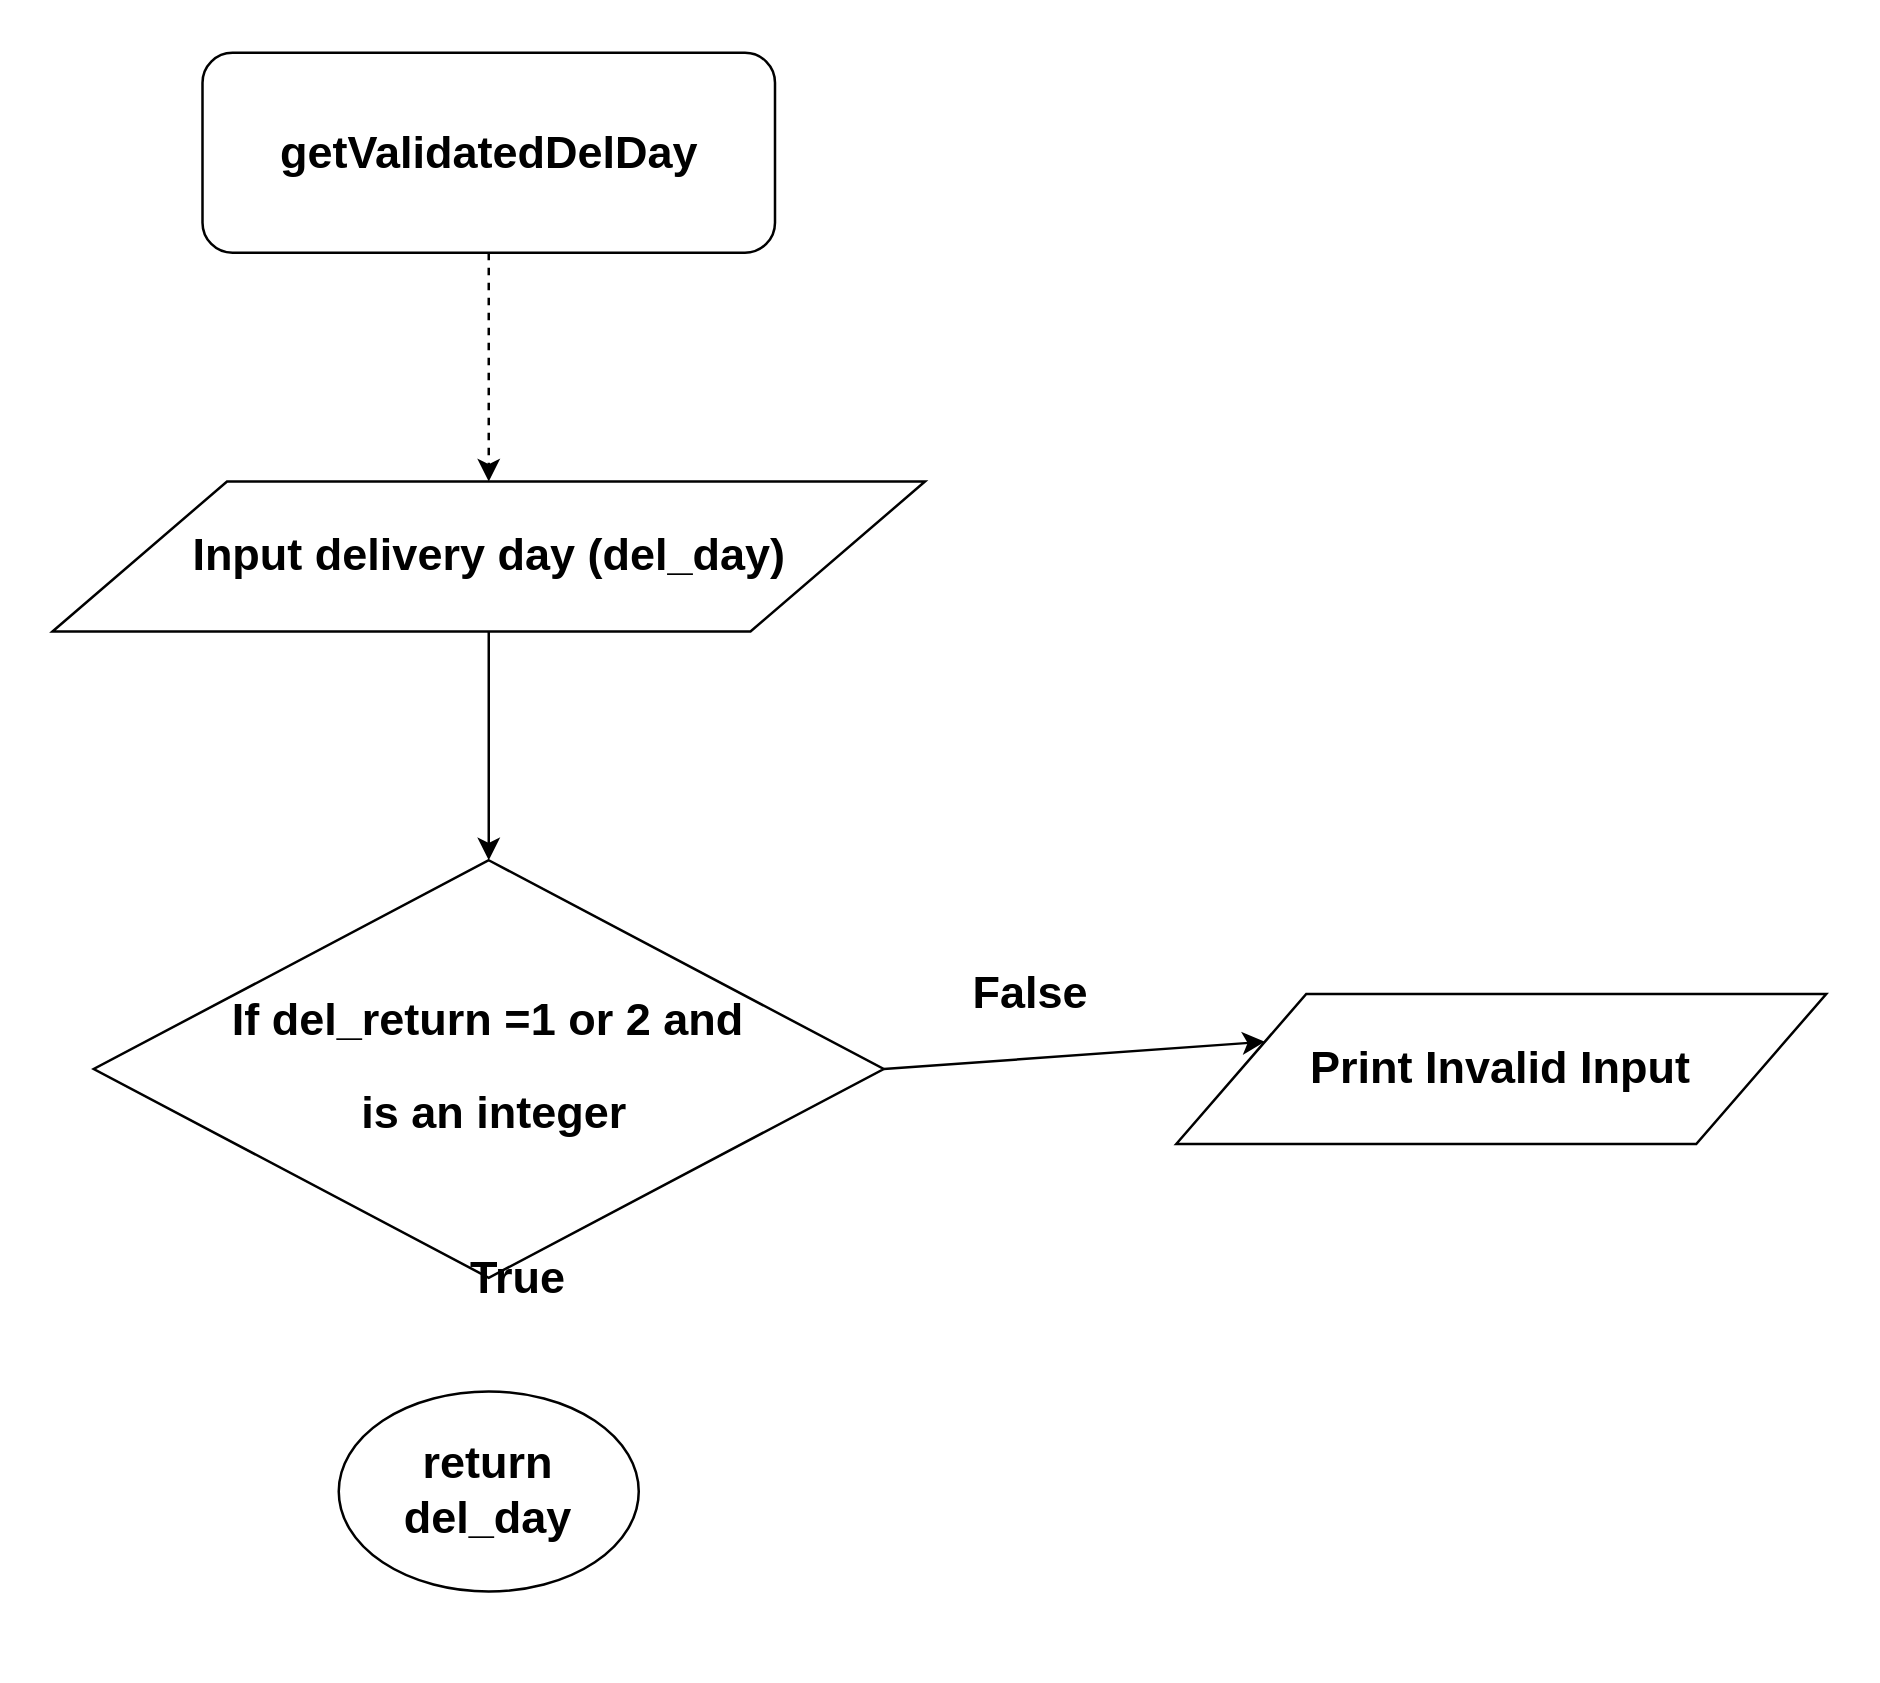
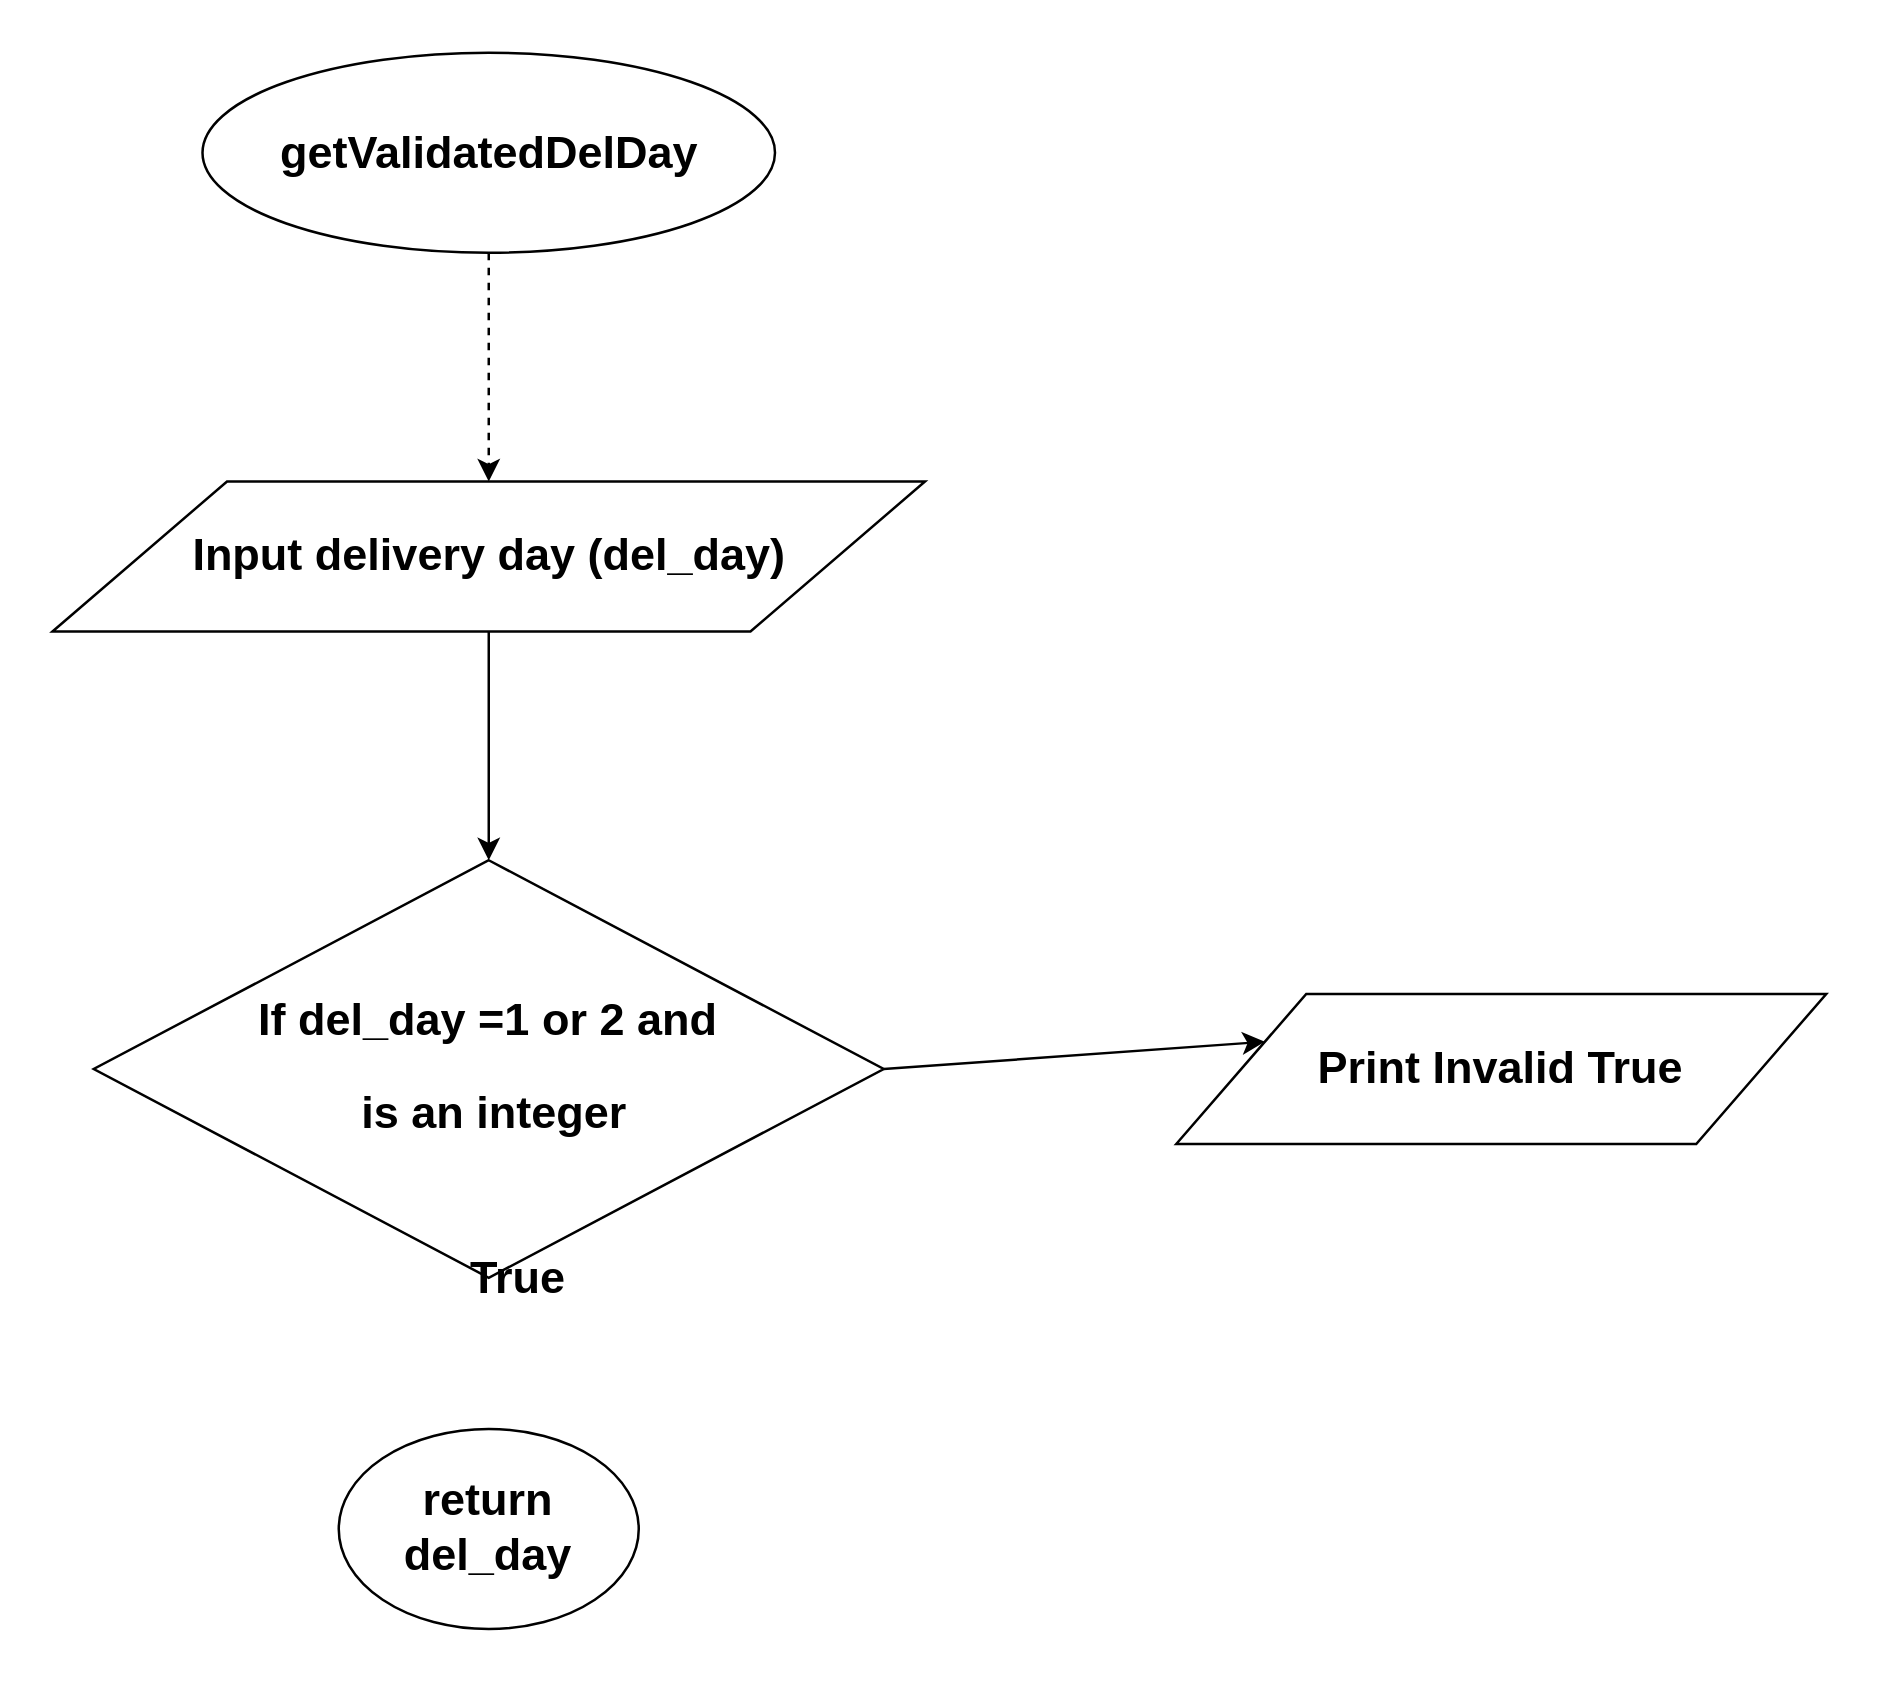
node "getValidatedDelDay": shape rounded rectangle -> ellipse
node "False": removed
node "If del_return =1 or 2 and is an integer": label "If del_return =1 or 2 and is an integer" -> "If del_day =1 or 2 and is an integer"
node "Print Invalid Input": label "Print Invalid Input" -> "Print Invalid True"
node "return del_day": moved (489, 1491) -> (489, 1529)
